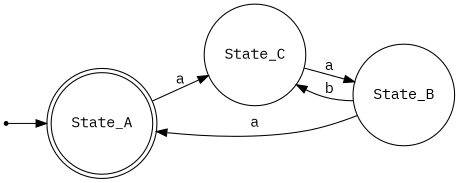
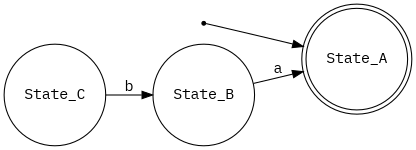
edge "State_C" -> "State_B": label "a" -> "b"
edge "State_A" -> "State_C": removed, label "a"
edge "State_B" -> "State_C": removed, label "b"
